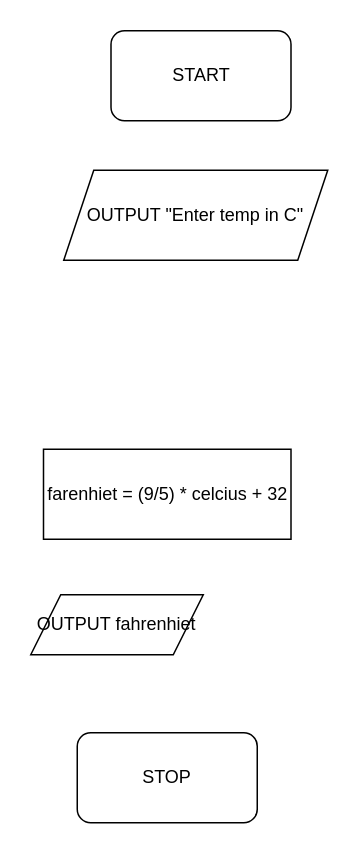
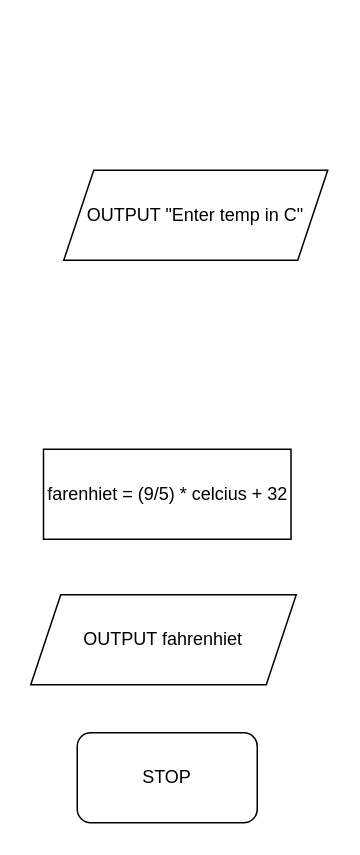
node "START": removed
node "OUTPUT fahrenhiet": size 173x60 -> 266x90
